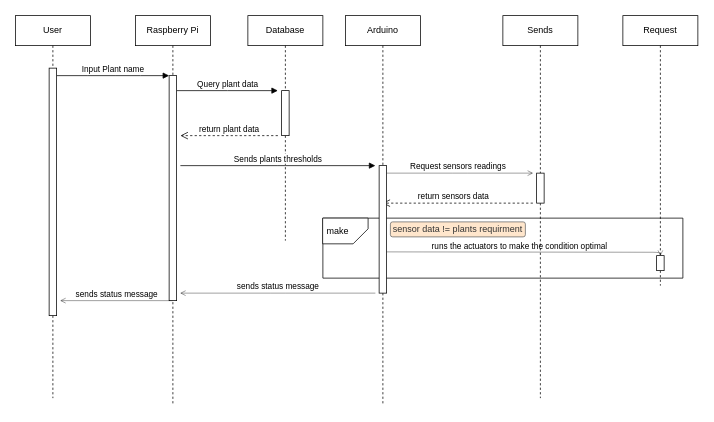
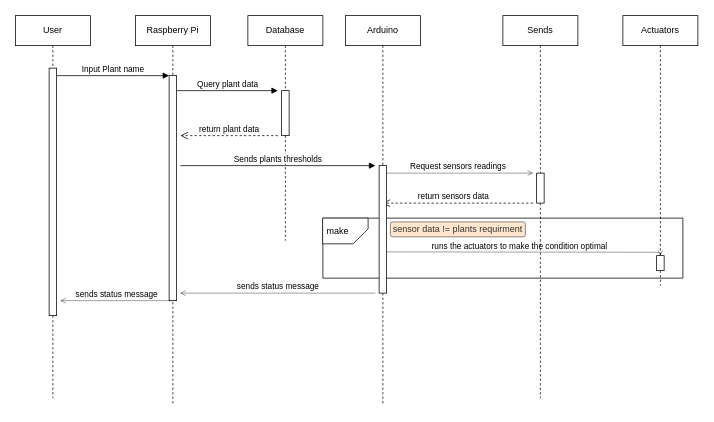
node "Request": label "Request" -> "Actuators"
